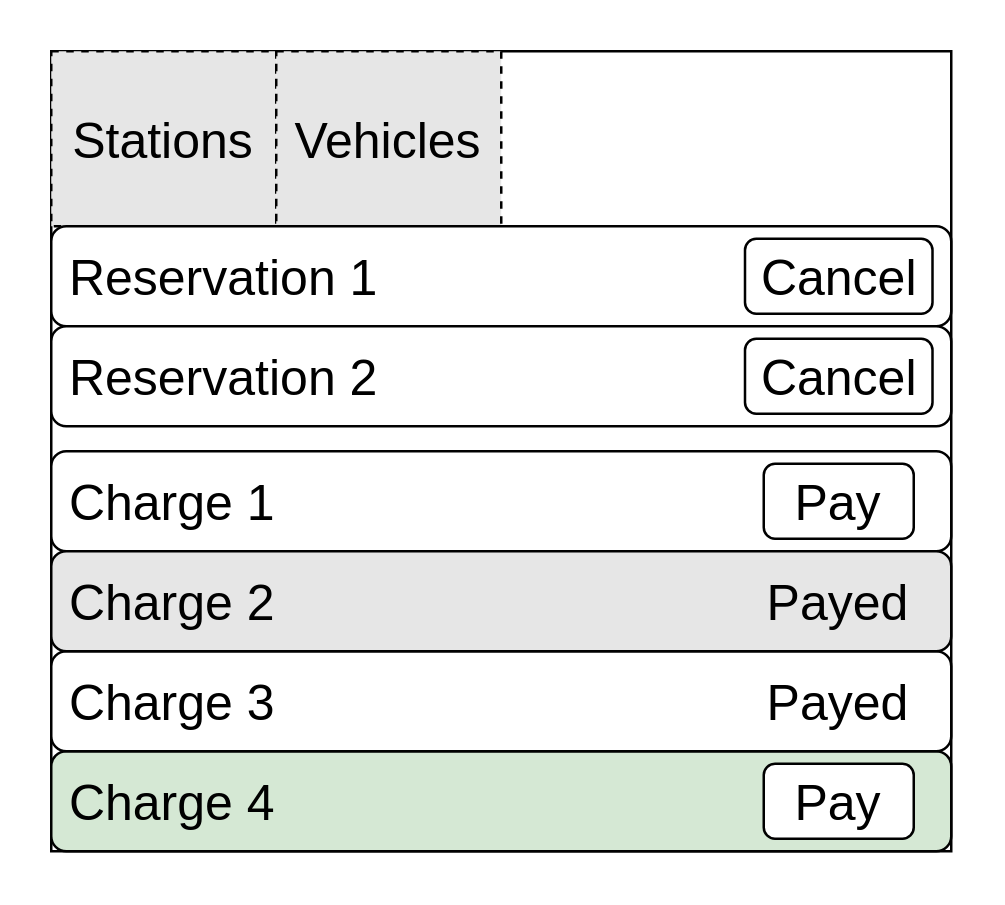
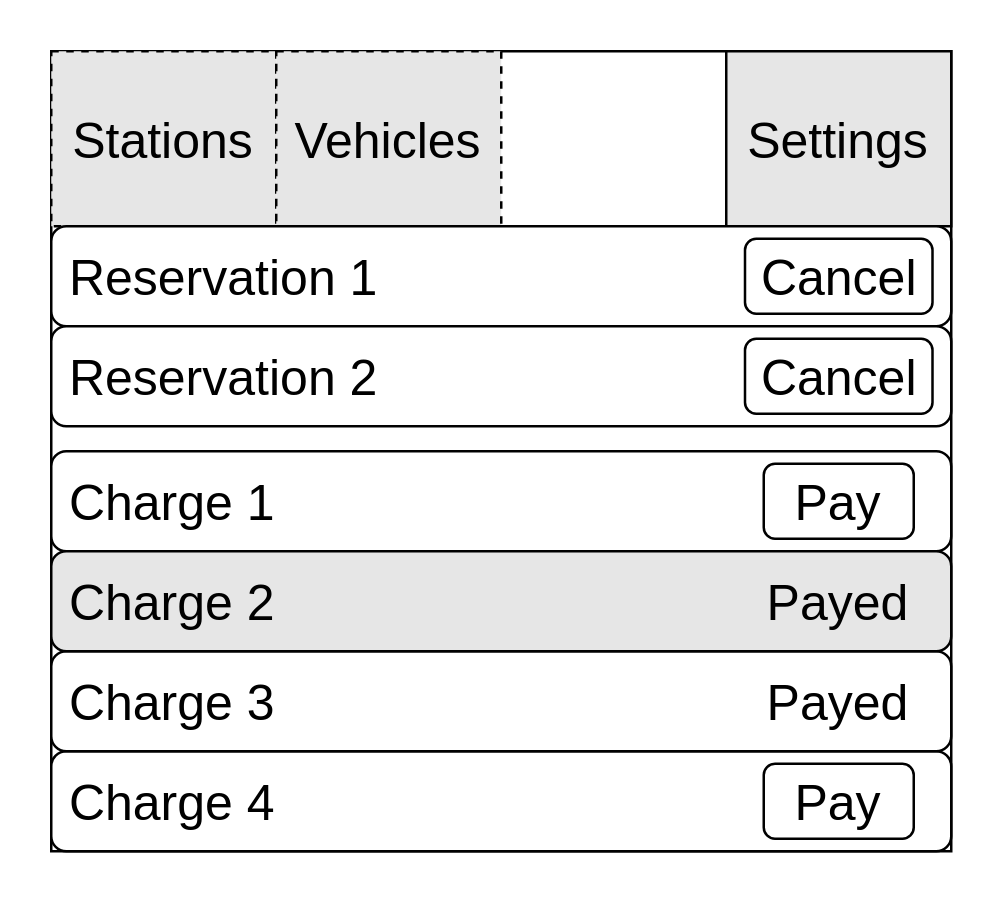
node "Settings": added
node "Charge 4": fillcolor #d5e8d4 -> #ffffff
